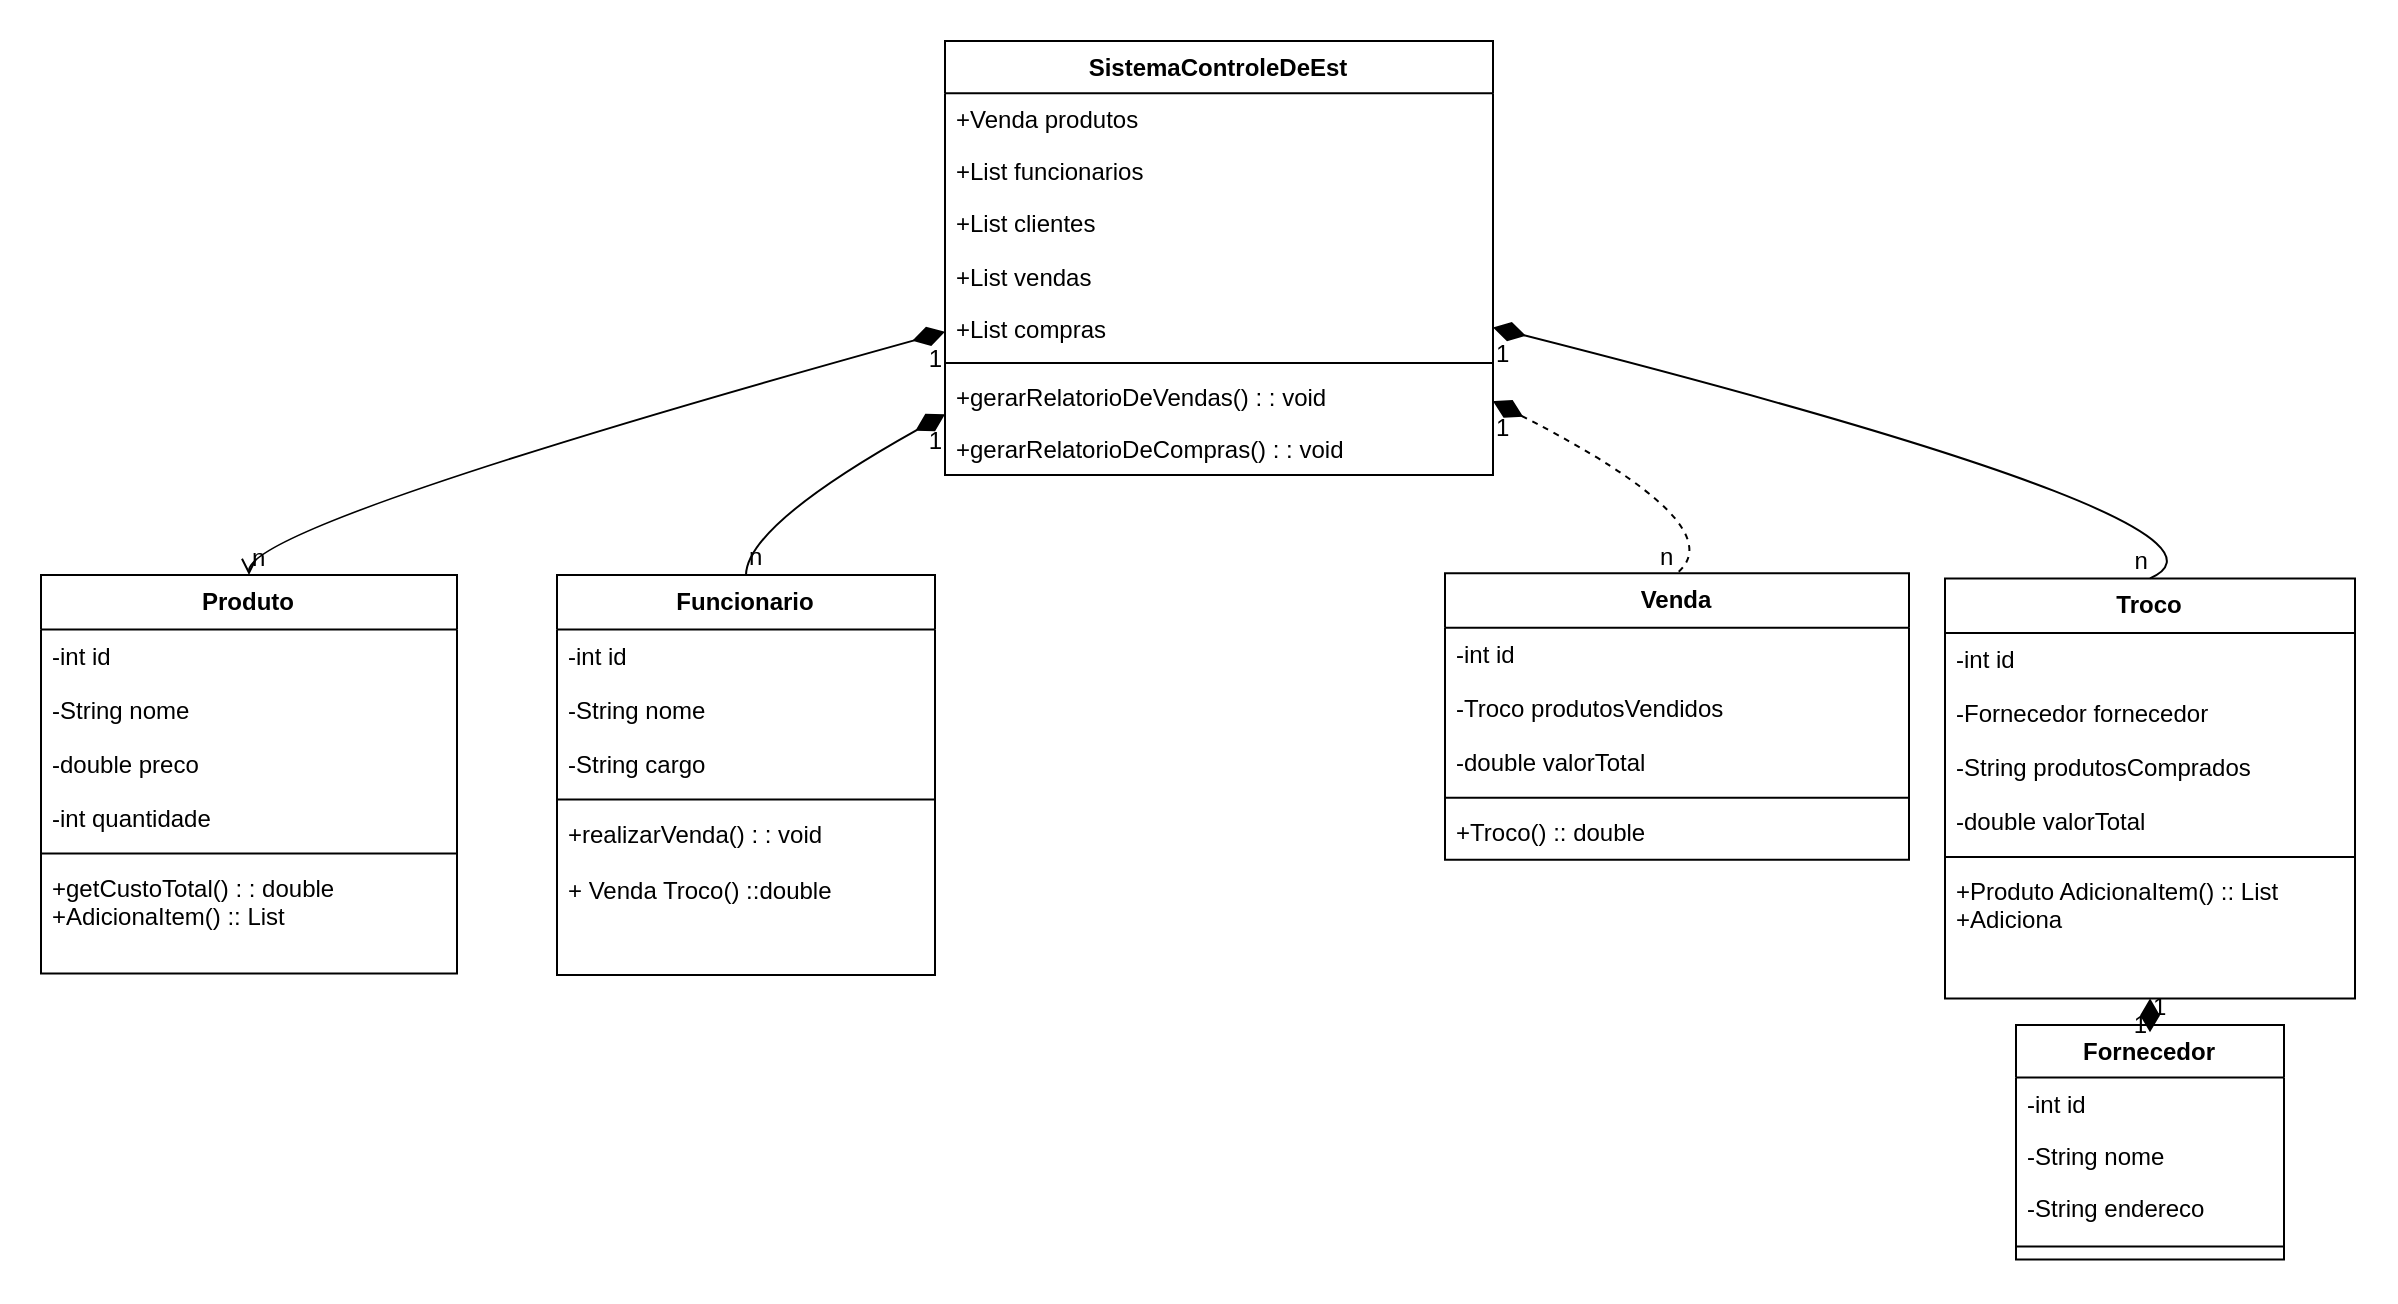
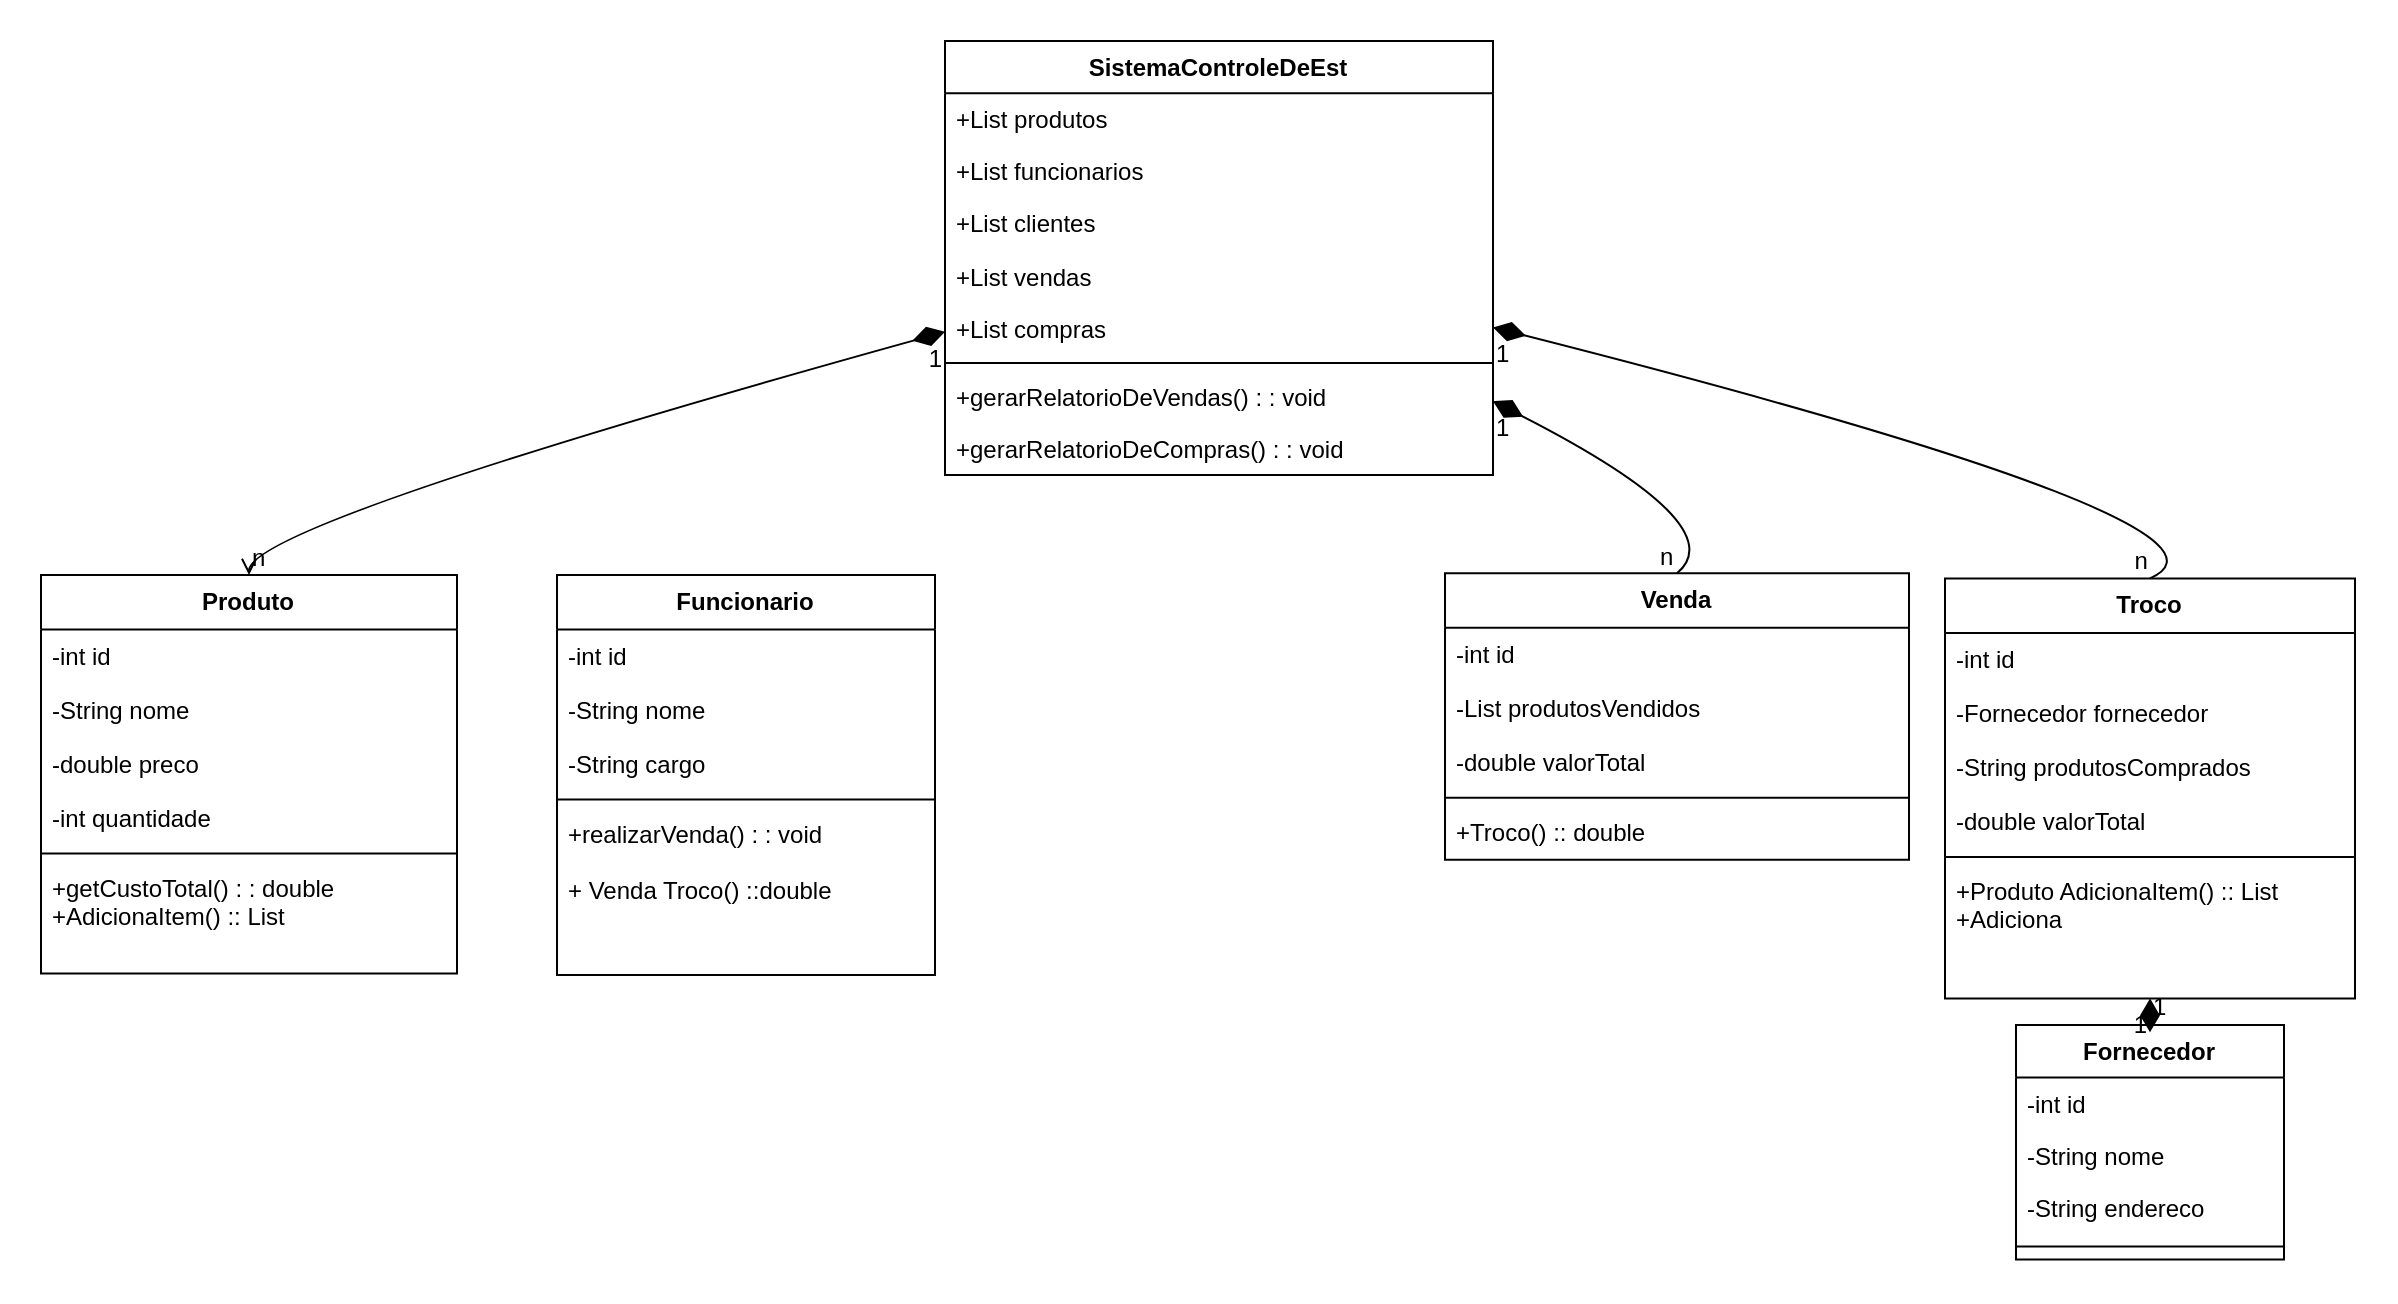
node "+Venda produtos": label "+Venda produtos" -> "+List produtos"
edge "Venda" -> "SistemaControleDeEst": style dashed -> solid
edge "Funcionario" -> "SistemaControleDeEst": removed, labels "n", "1"
node "-Troco produtosVendidos": label "-Troco produtosVendidos" -> "-List produtosVendidos"
